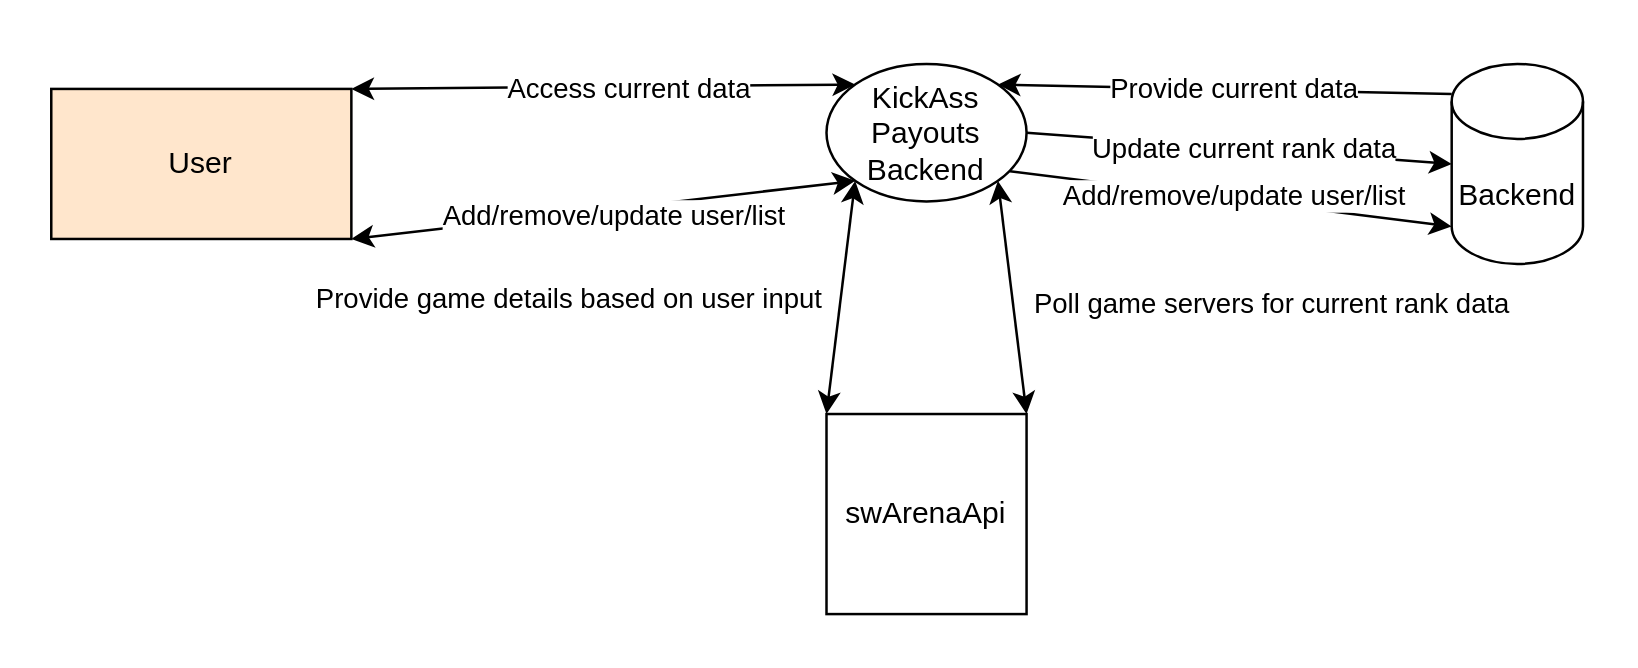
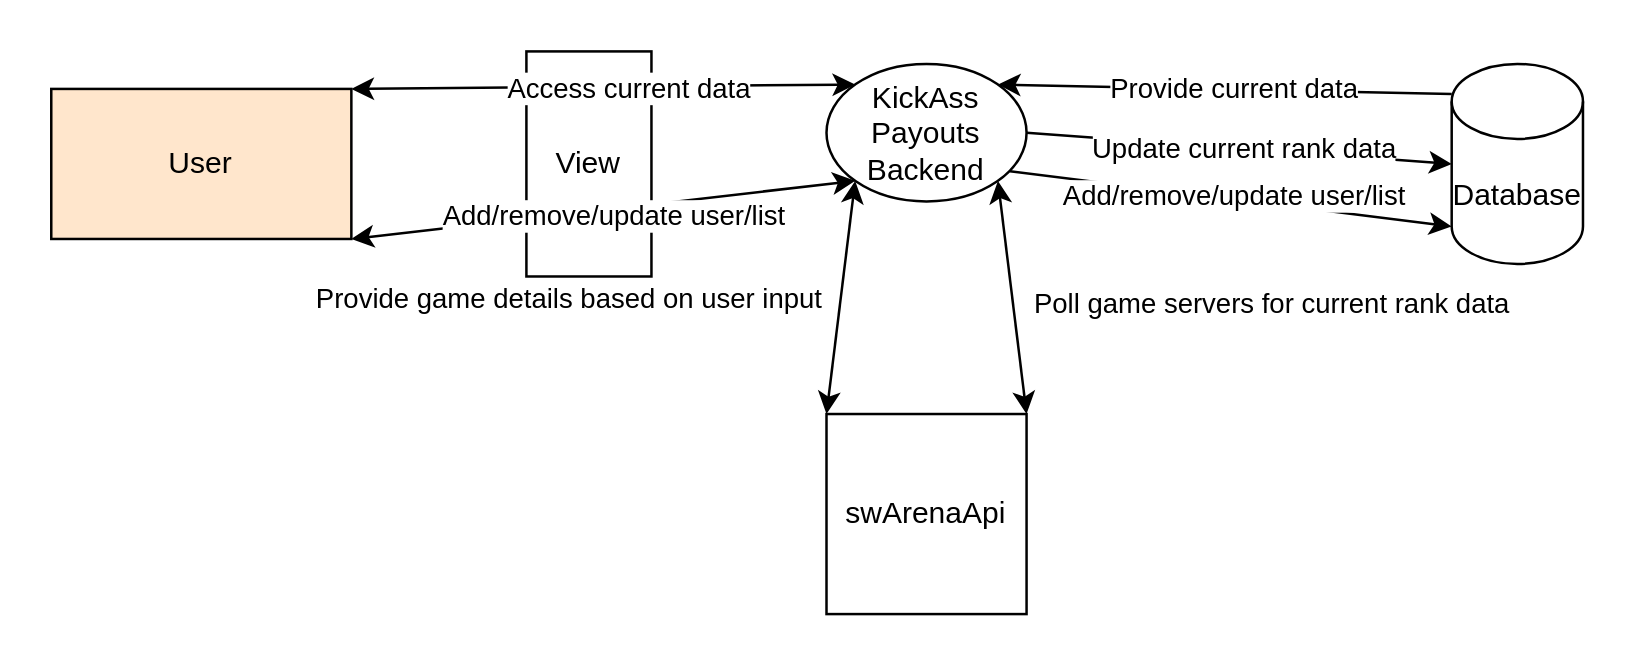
node "View": added
node "Backend": label "Backend" -> "Database"
